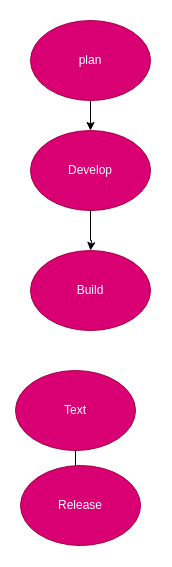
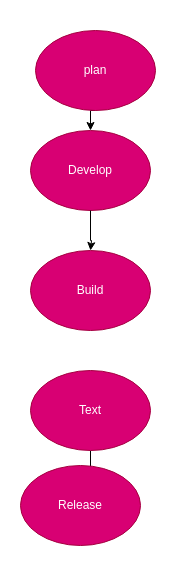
node "plan": moved (91, 61) -> (96, 71)
node "Text": moved (76, 411) -> (91, 411)
